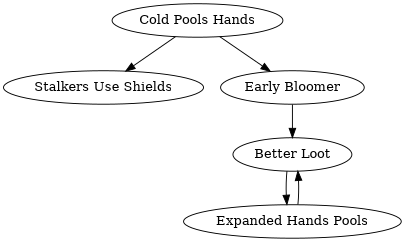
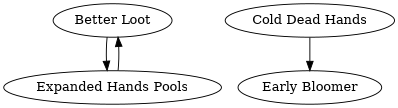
node "Cold Pools Hands": label "Cold Pools Hands" -> "Cold Dead Hands"
node "Stalkers Use Shields": removed
edge "Early Bloomer" -> "Better Loot": removed
